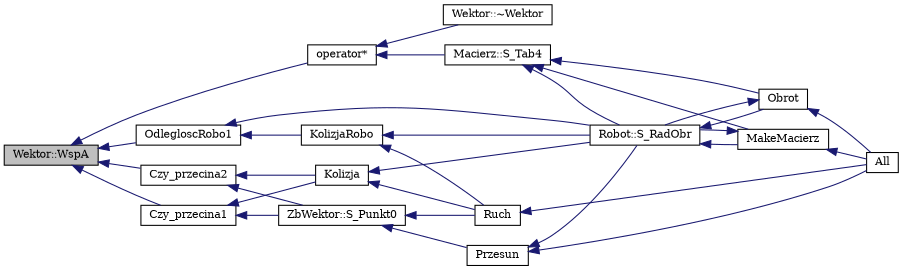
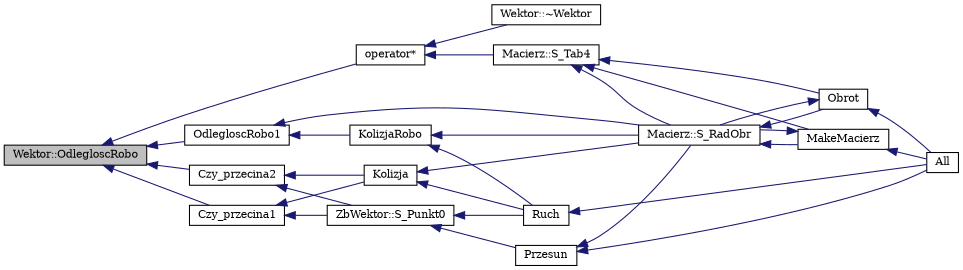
node "Robot::S_RadObr": label "Robot::S_RadObr" -> "Macierz::S_RadObr"
node "Wektor::WspA": label "Wektor::WspA" -> "Wektor::OdlegloscRobo"
